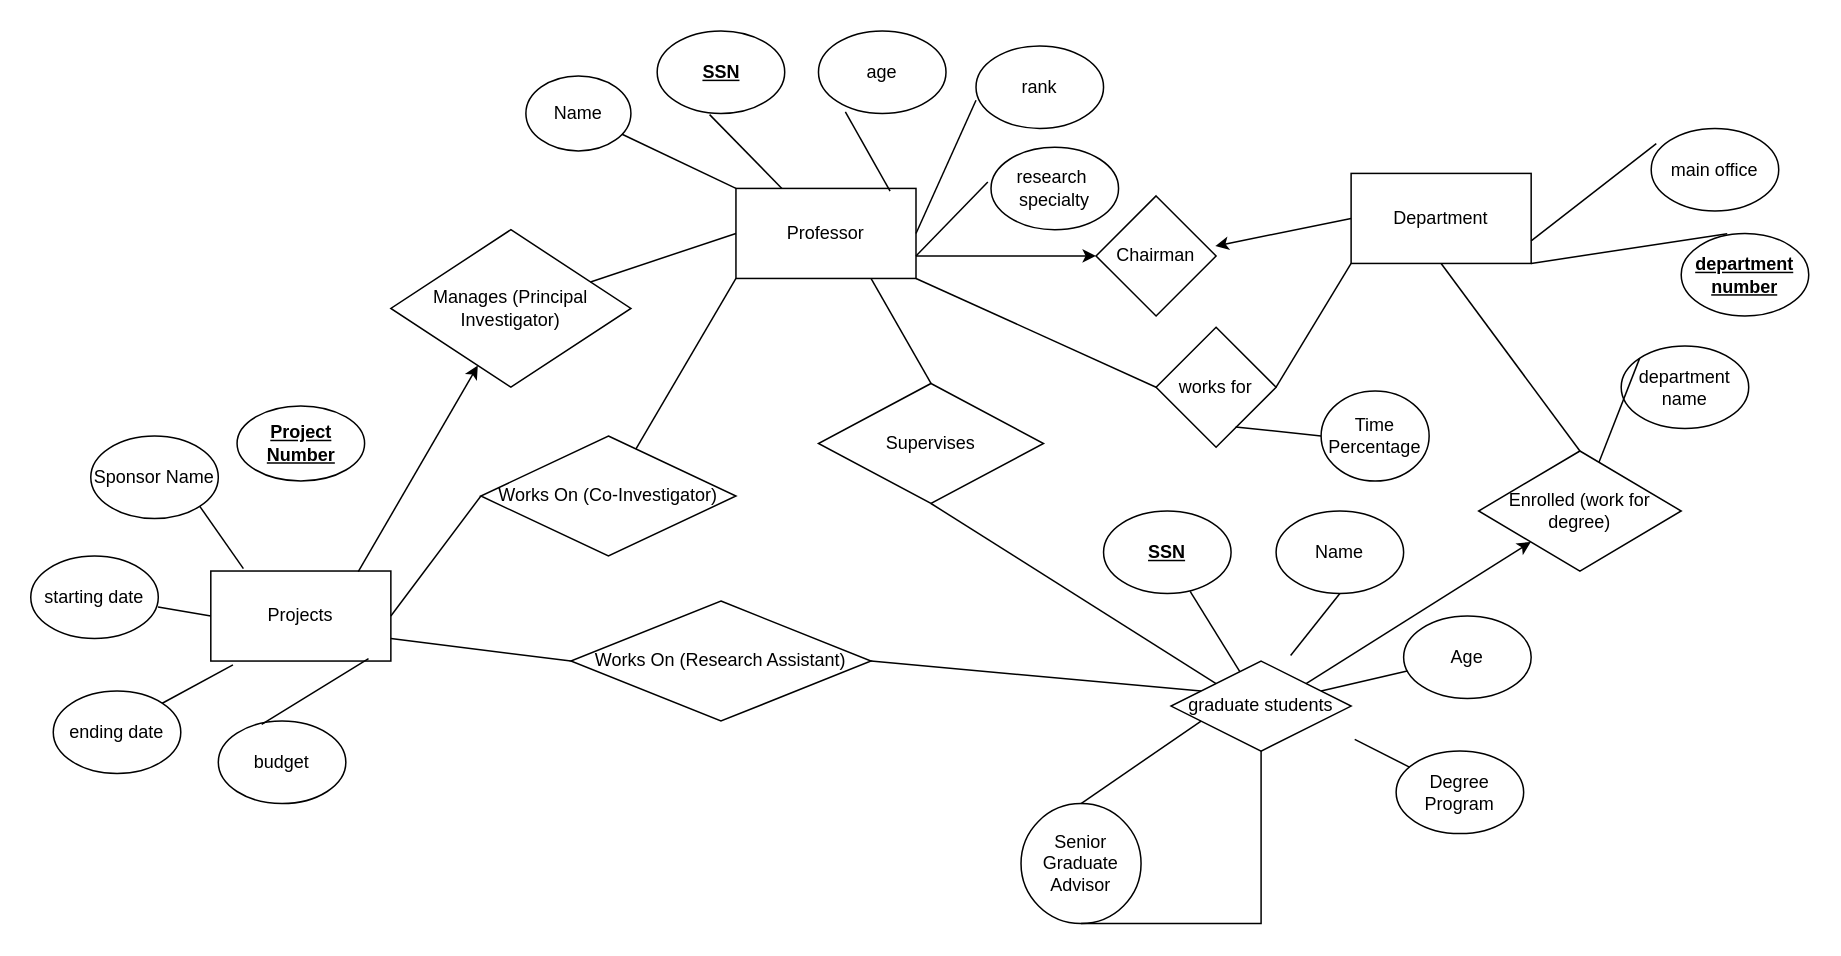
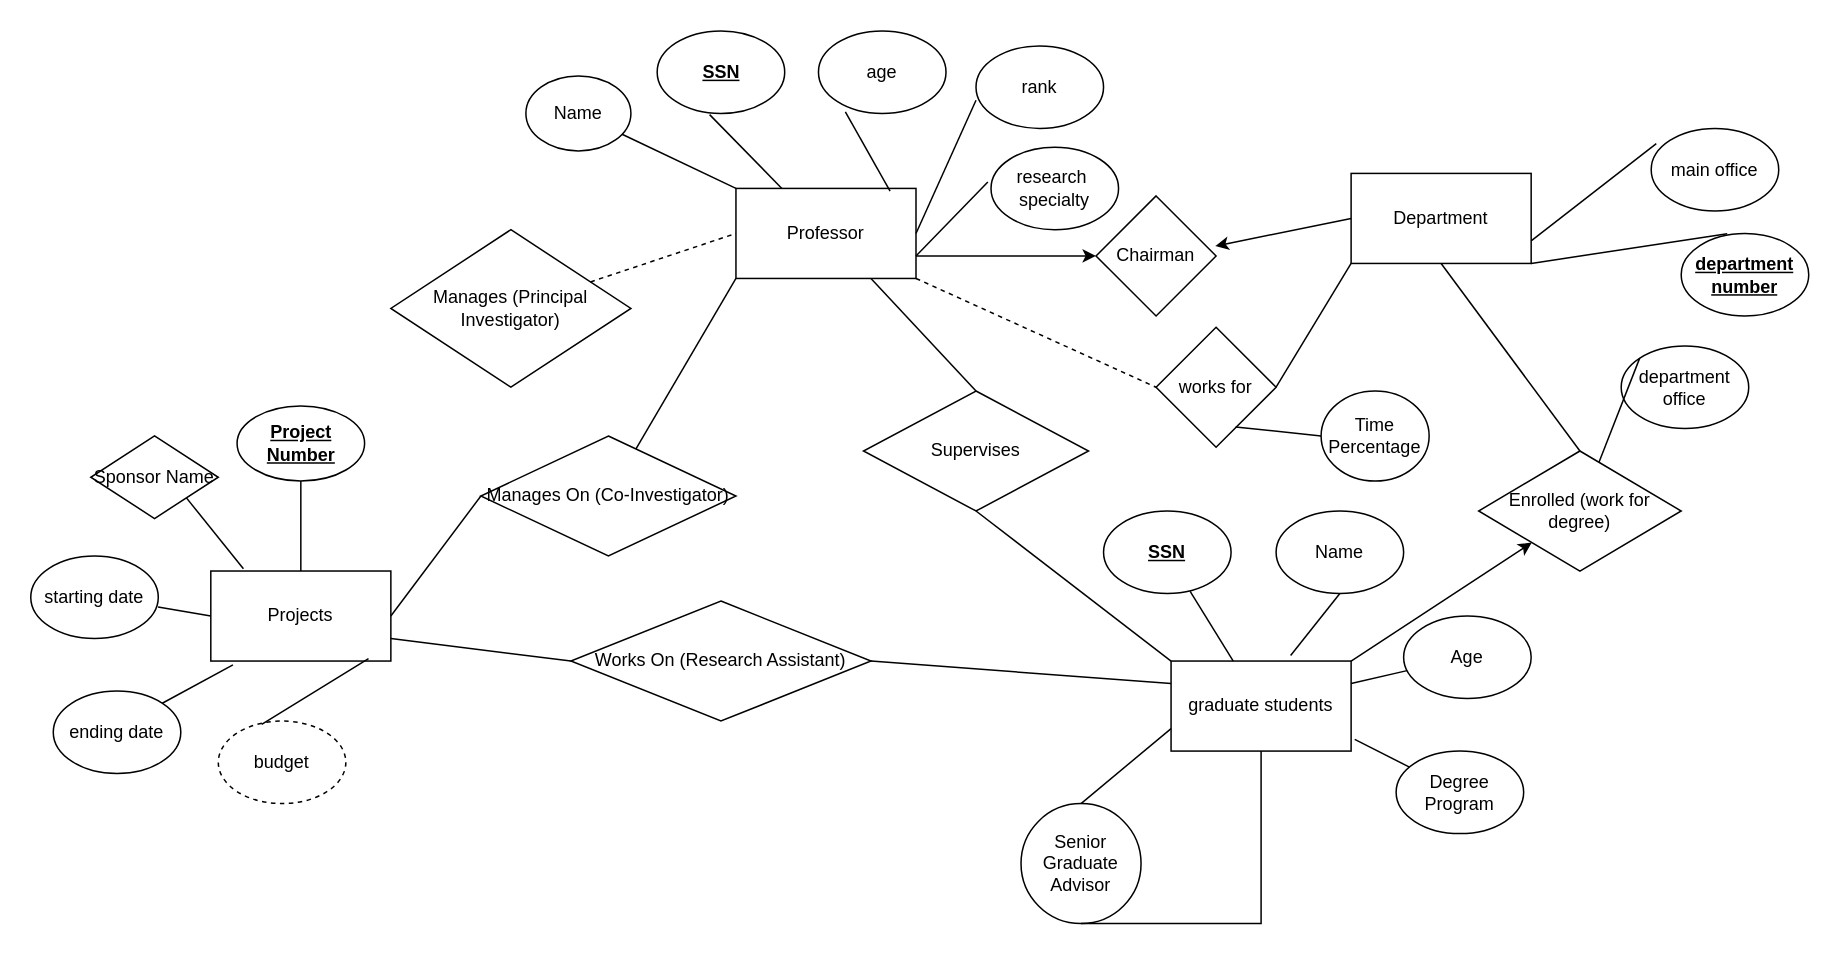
edge "Professor" -- "Manages (Principal Investigator)": style solid -> dashed
edge "Professor" -- "works for": style solid -> dashed
node "department name": label "department name" -> "department office"
node "Supervises": moved (931, 443) -> (976, 451)
edge "Projects" -> "Manages (Principal Investigator)": removed
node "Sponsor Name": shape ellipse -> diamond
node "Works On (Co-Investigator)": label "Works On (Co-Investigator)" -> "Manages On (Co-Investigator)"
edge "Project Number" -- "Projects": added
node "graduate students": shape diamond -> rectangle
node "budget": style solid -> dashed
